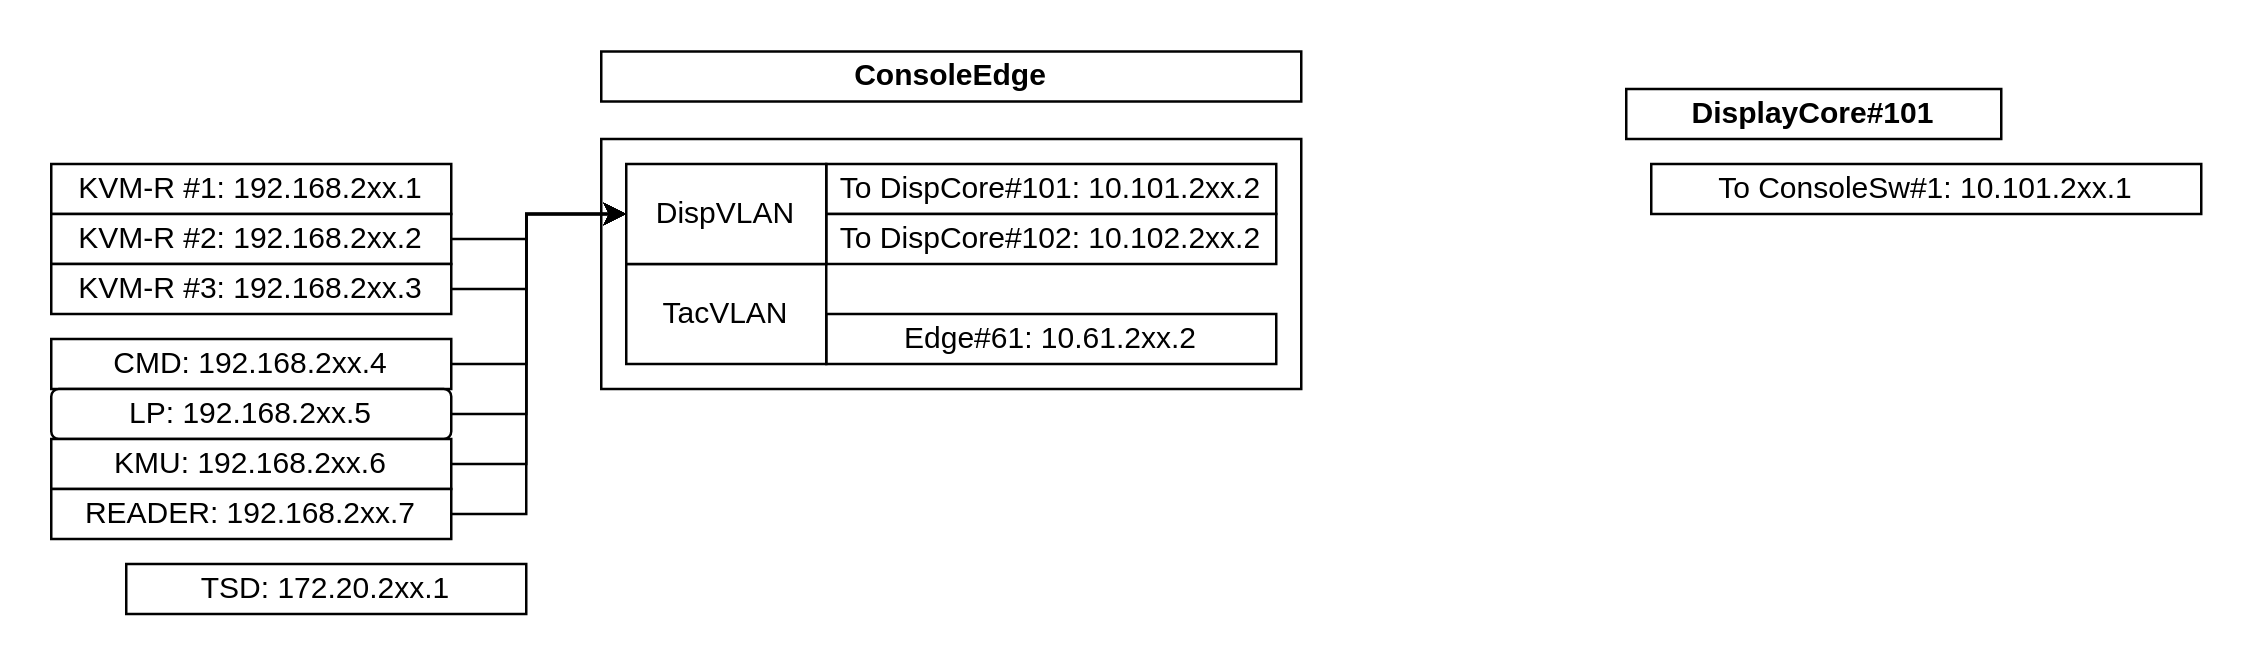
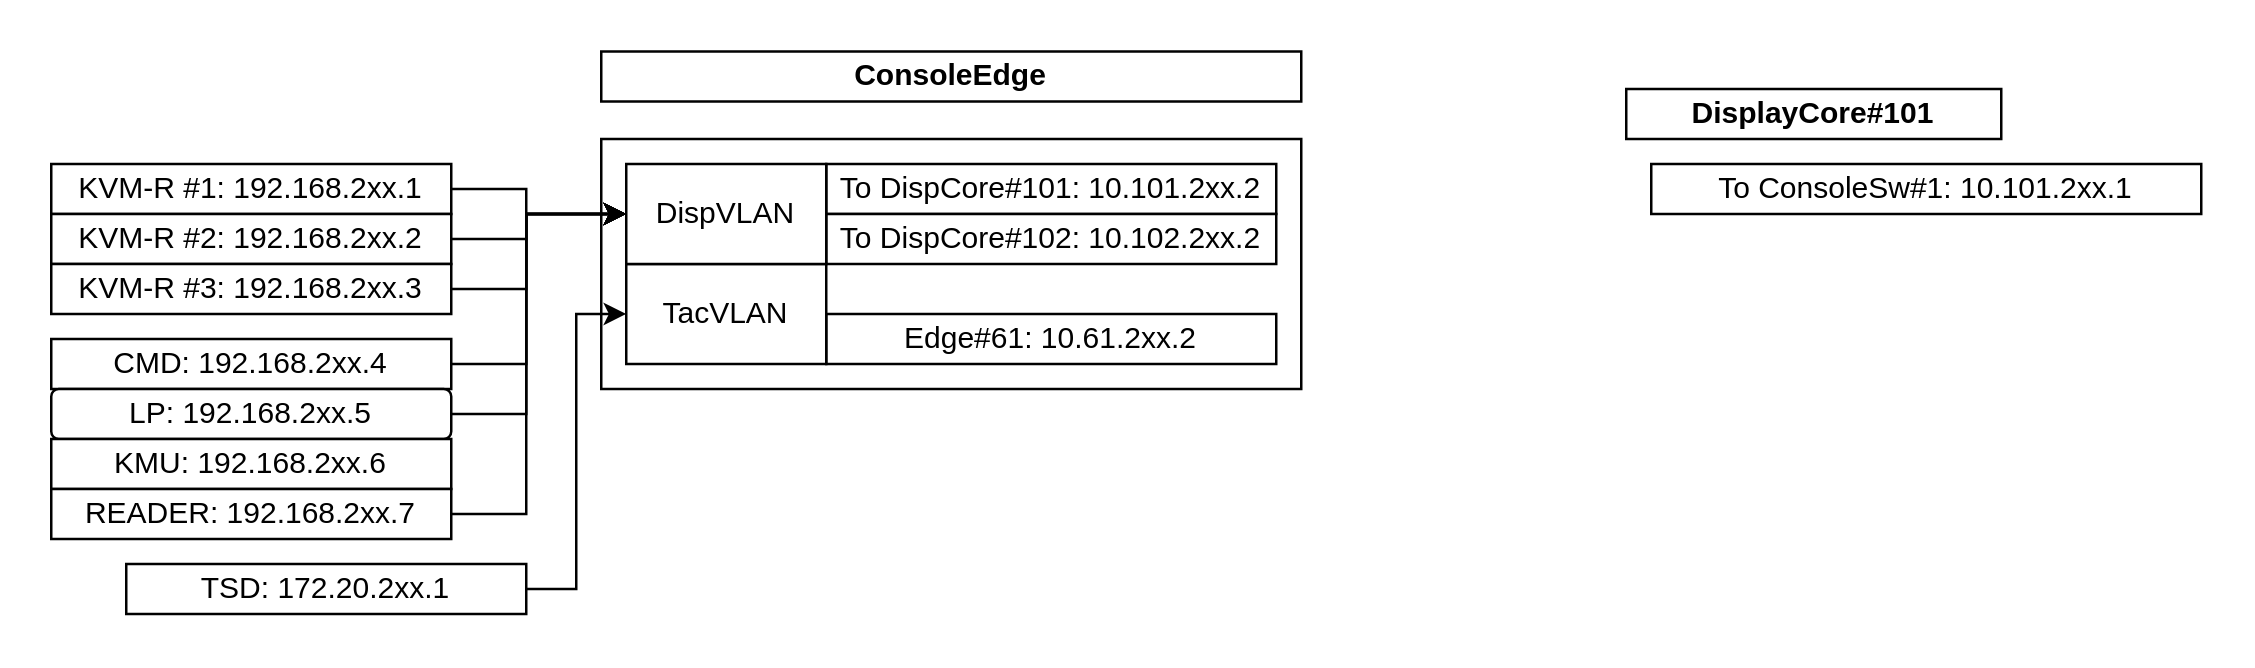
edge "KVM-R #1: 192.168.2xx.1" -> "DispVLAN": added
edge "TSD: 172.20.2xx.1" -> "TacVLAN": added
edge "KMU: 192.168.2xx.6" -> "DispVLAN": removed
